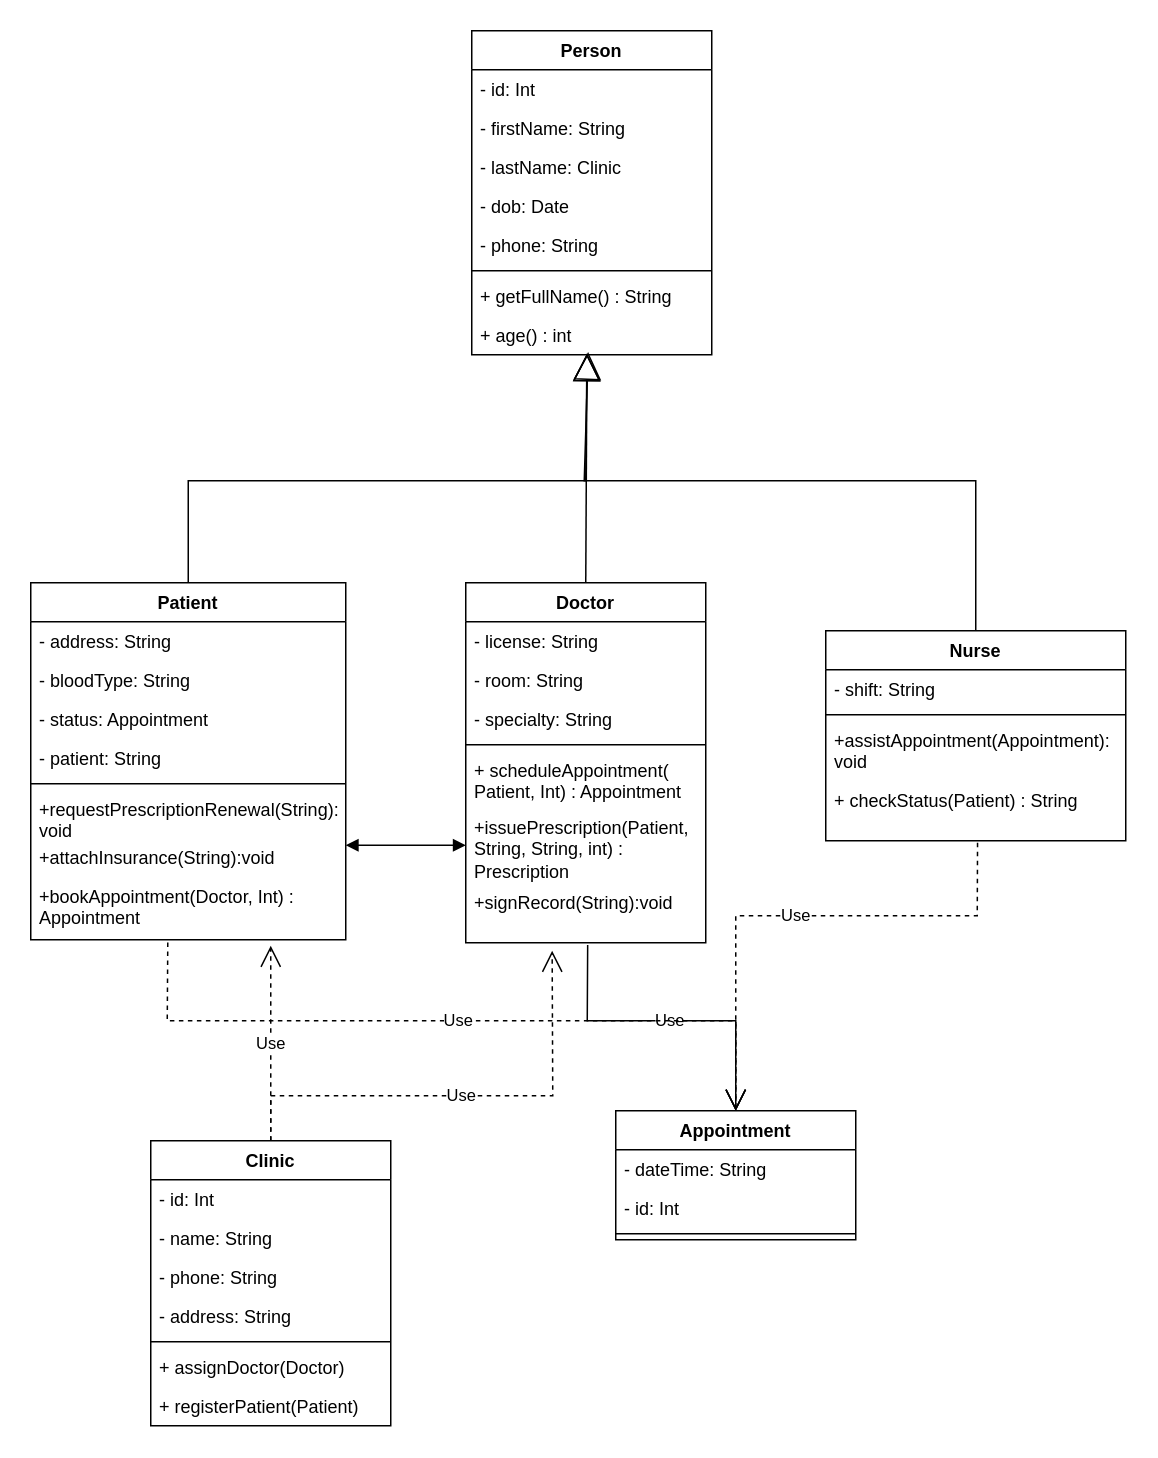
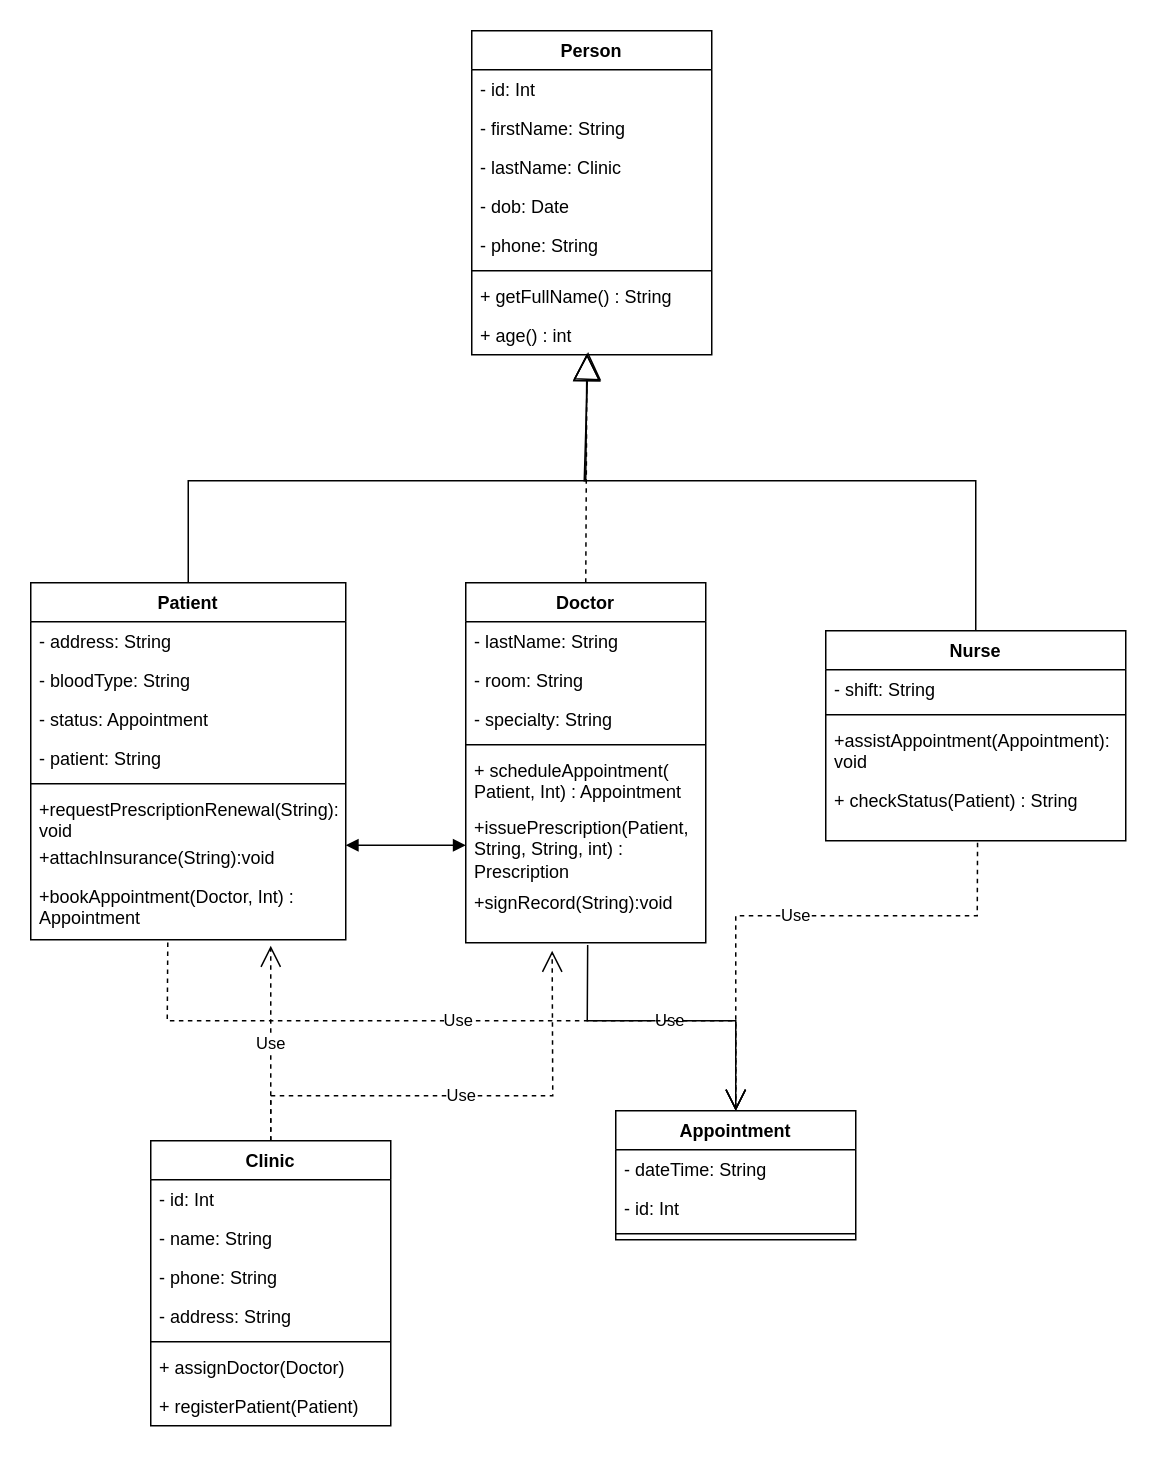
edge "Doctor" -> "+ age() : int": style solid -> dashed
node "- license: String": label "- license: String" -> "- lastName: String"
